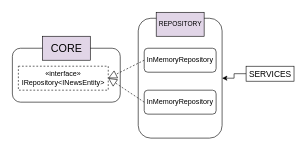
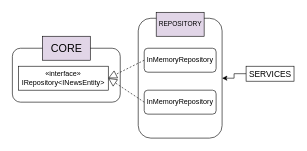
node "«interface»IRepository<INewsEntity>": style dashed -> solid
